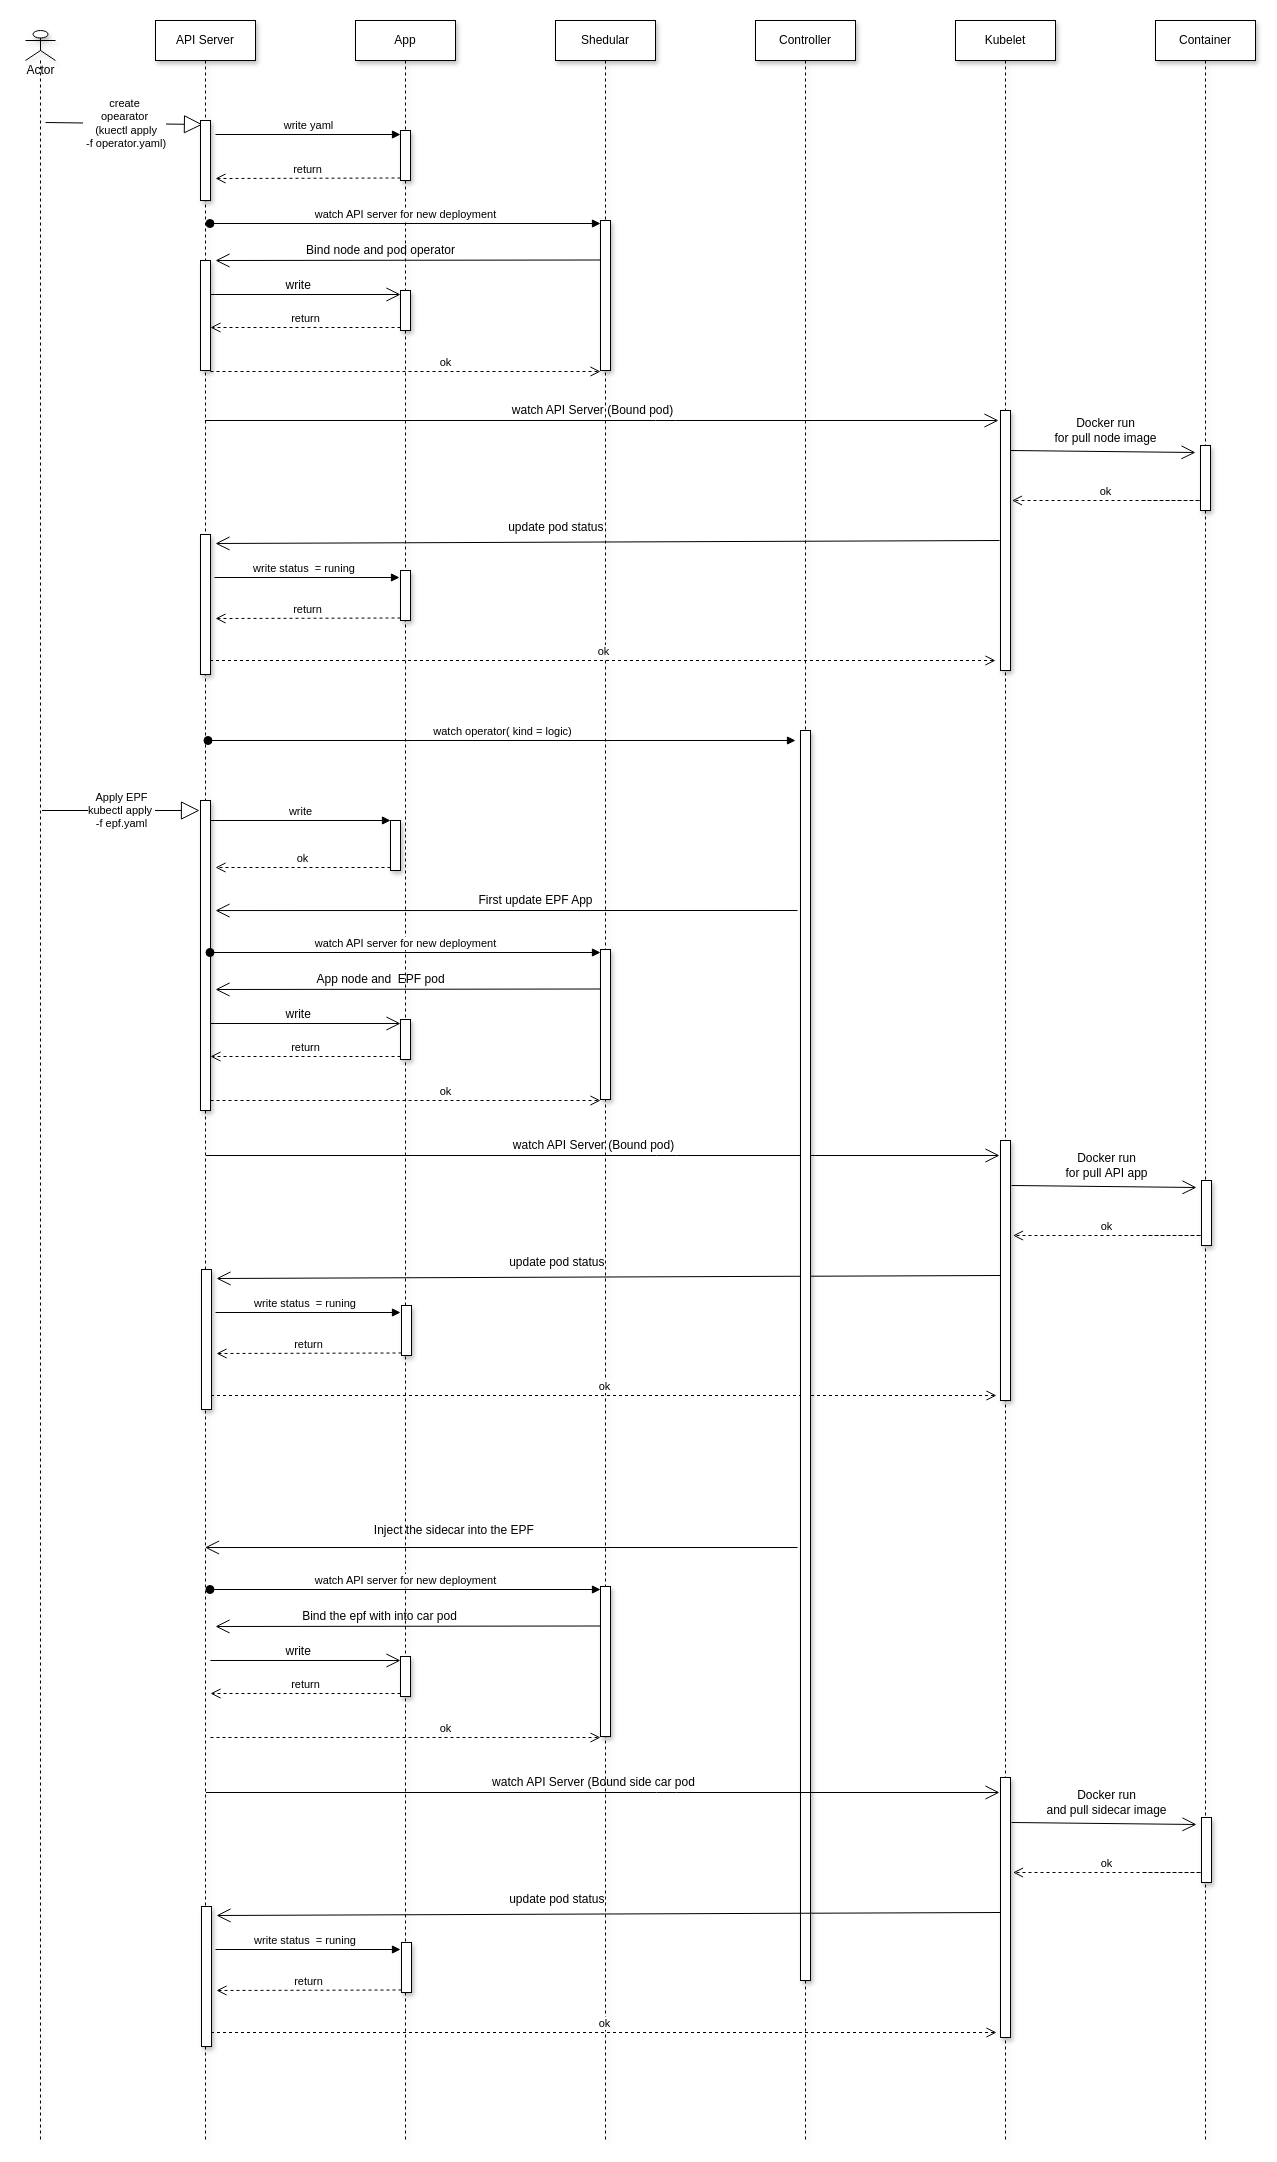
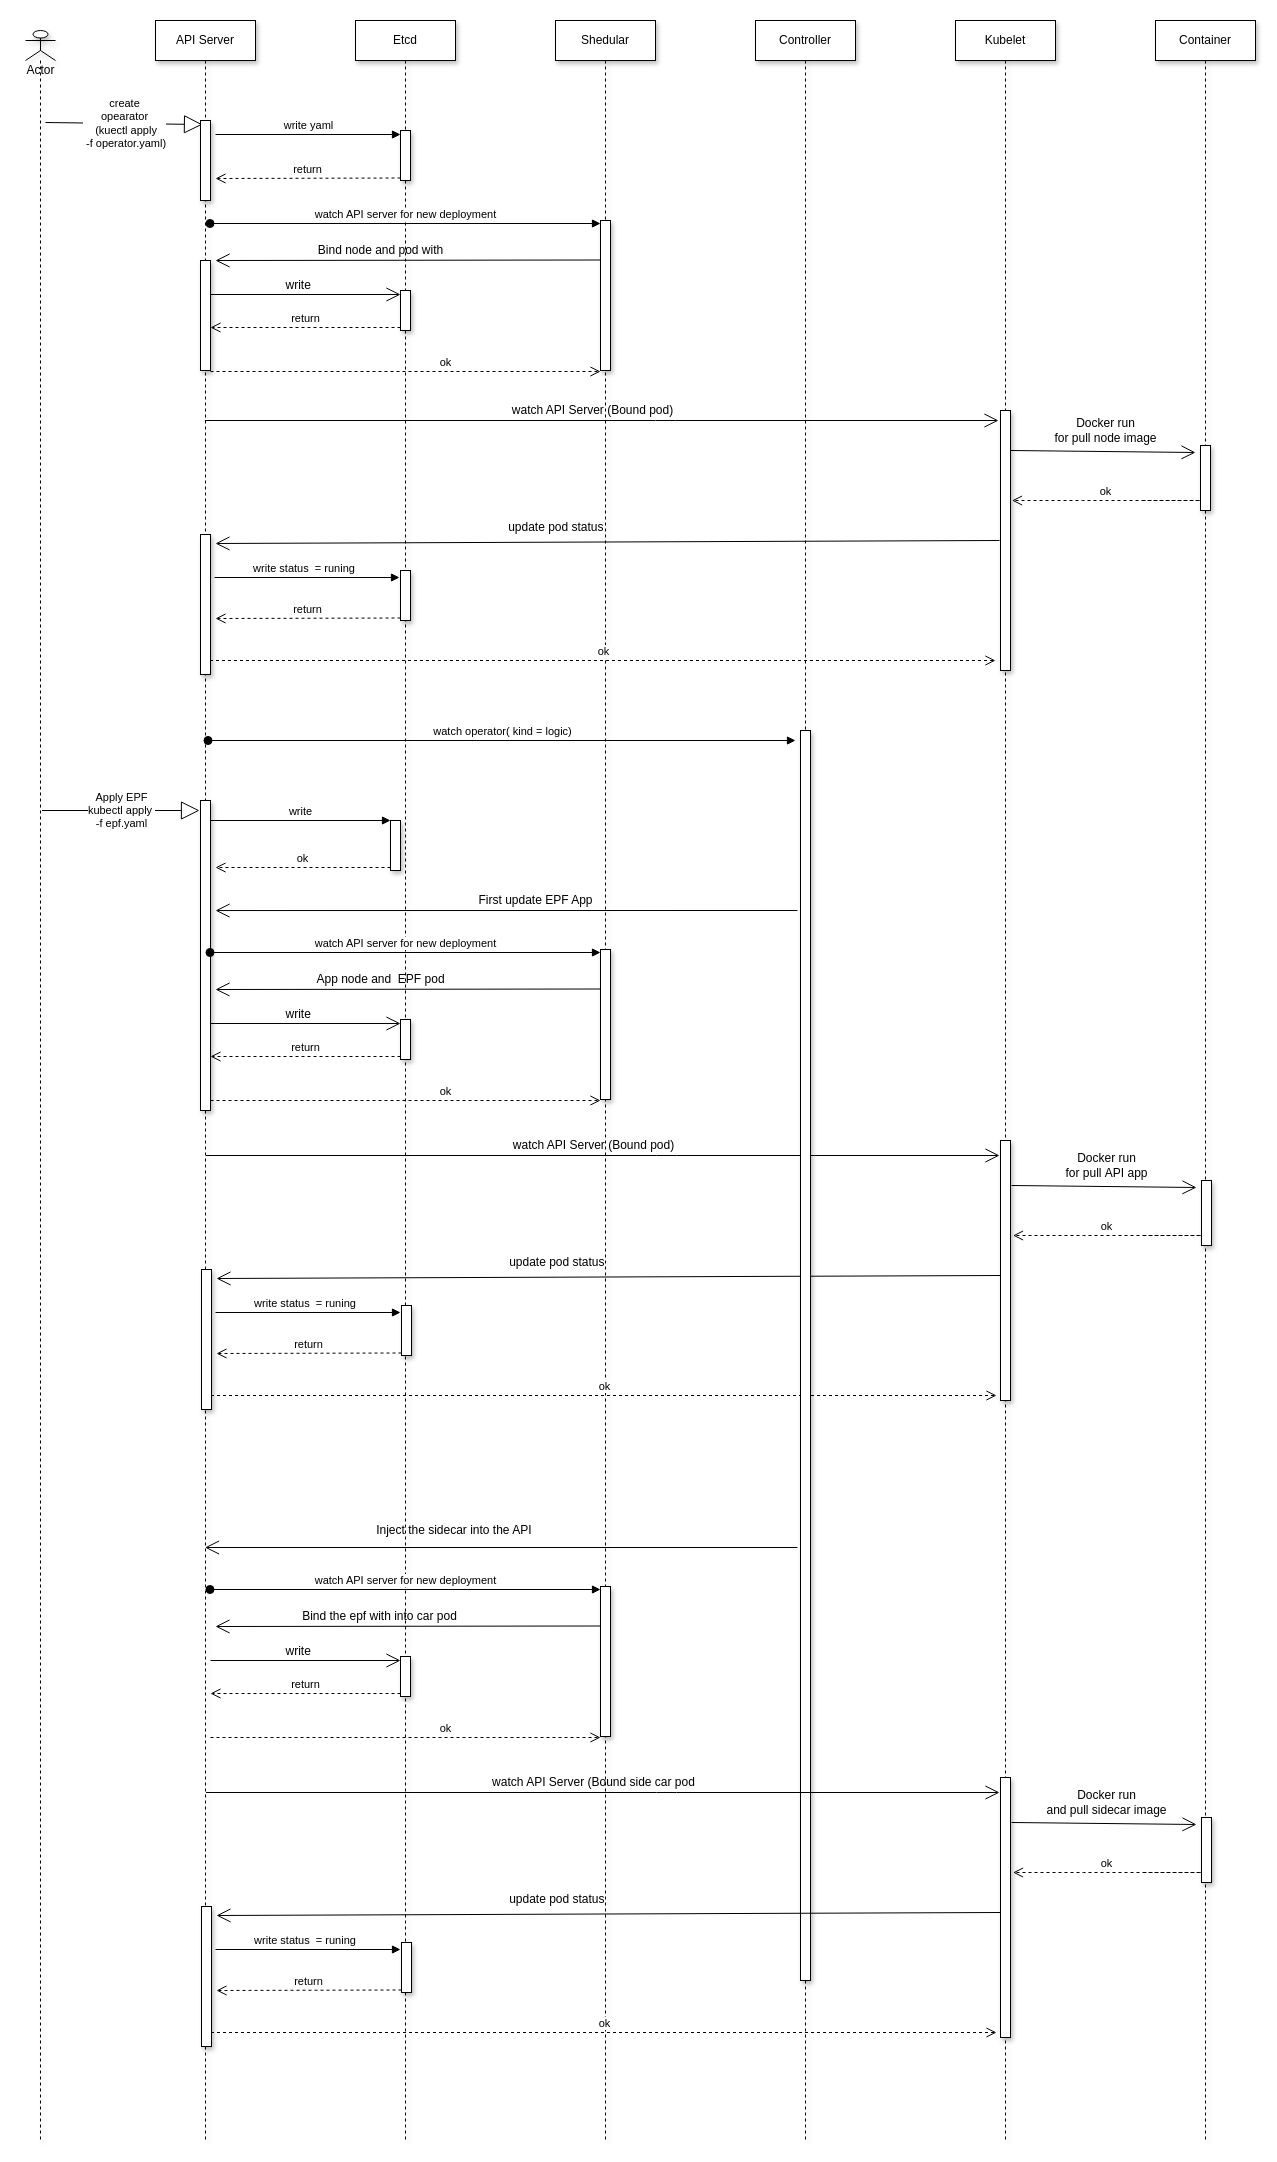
node "App": label "App" -> "Etcd"
node "Bind node and pod operator": label "Bind node and pod operator" -> "Bind node and pod with"
node "Inject the sidecar into the EPF": label "Inject the sidecar into the EPF" -> "Inject the sidecar into the API"
